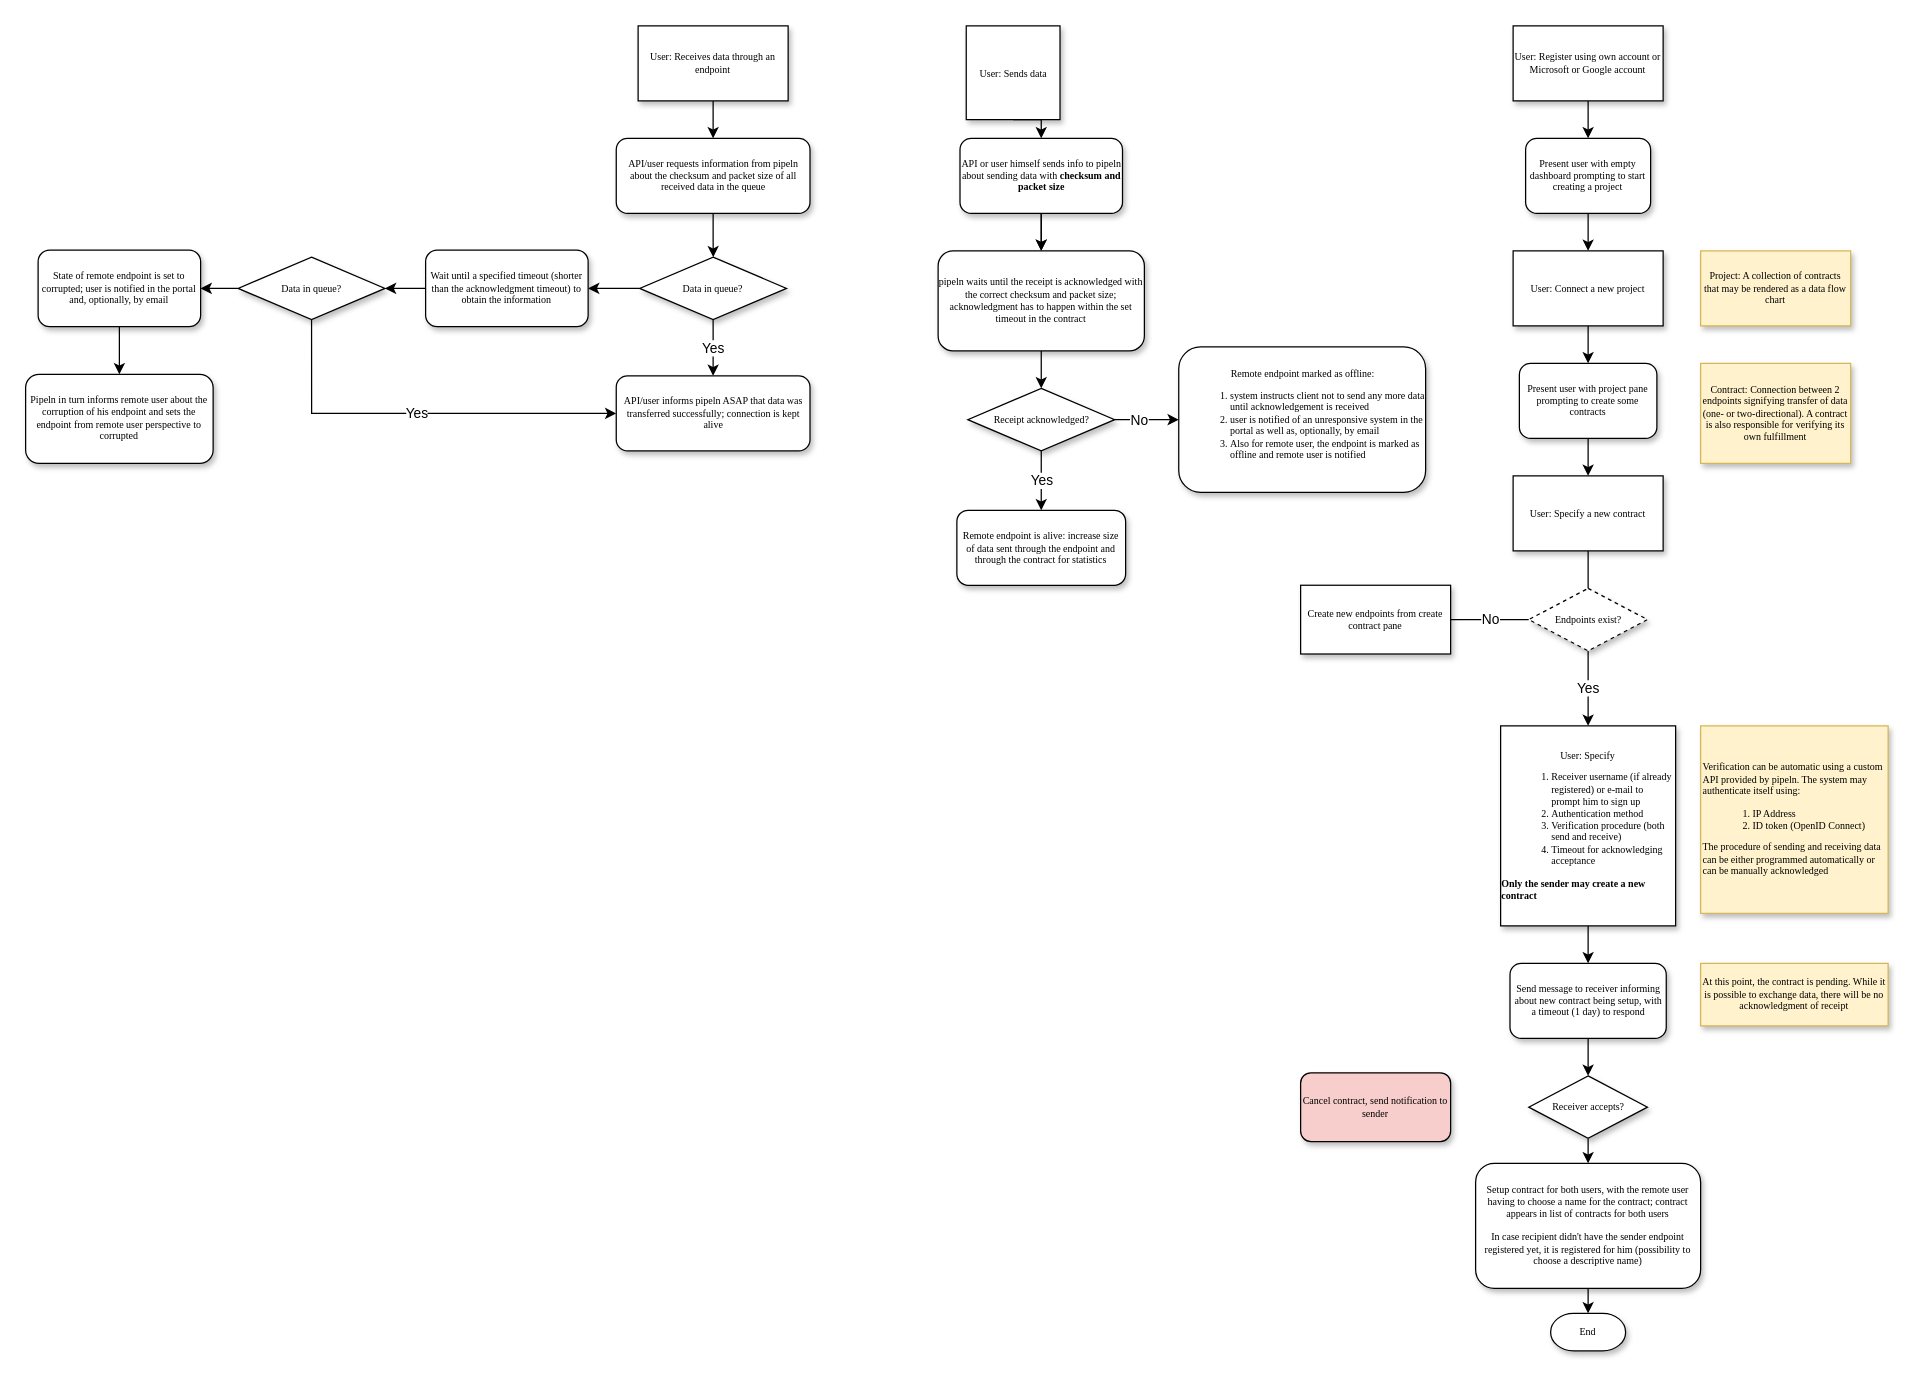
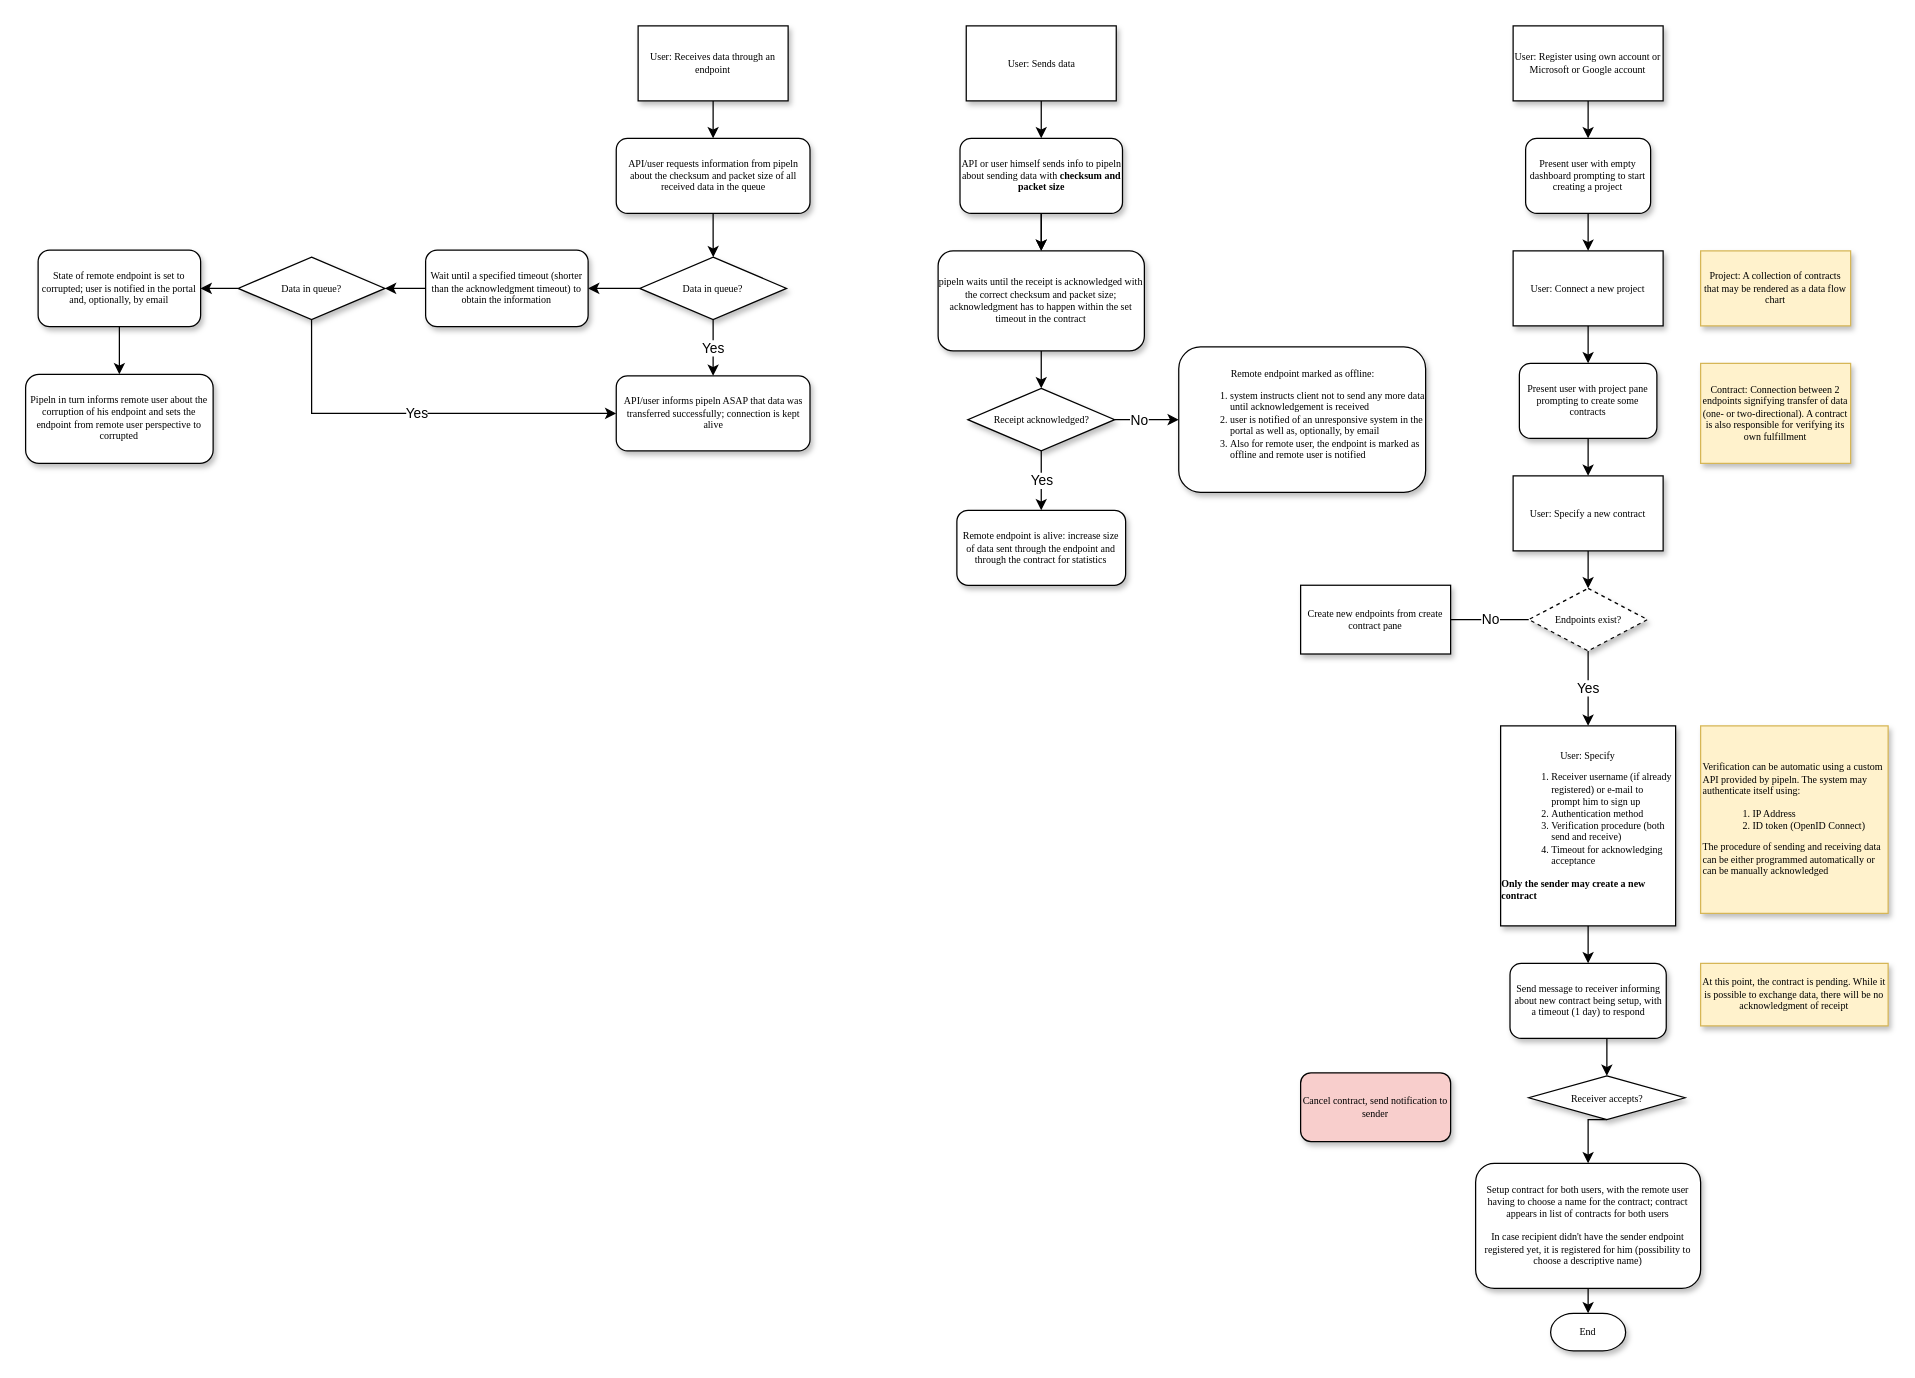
node "User: Sends data": size 94x94 -> 150x75
edge "User: Specify a new contract" -- "Endpoints exist?": arrowhead none -> classic
node "Receiver accepts?": size 119x63 -> 156x44
